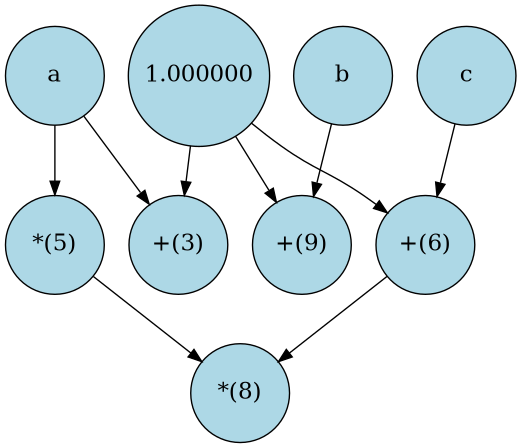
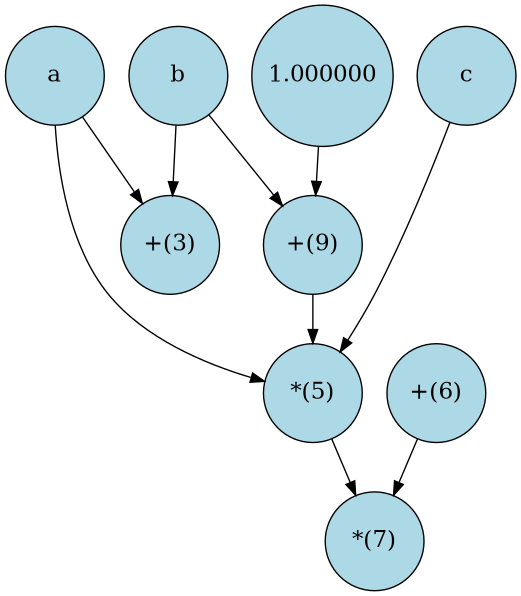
edge "c" -> "+(6)": now "c" -> "*(5)"
edge "1.000000" -> "+(3)": now "b" -> "+(3)"
edge "1.000000" -> "+(6)": removed
edge "+(9)" -> "*(5)": added
node "*(8)": label "*(8)" -> "*(7)"
